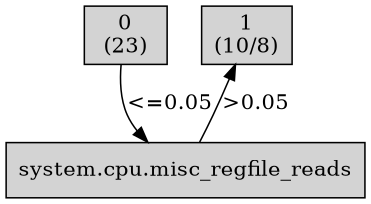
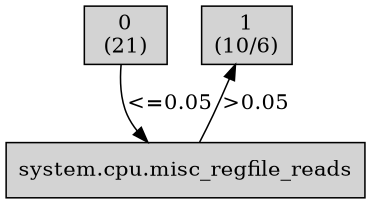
node "0 (23)": label "0 (23)" -> "0 (21)"
node "1 (10/8)": label "1 (10/8)" -> "1 (10/6)"
